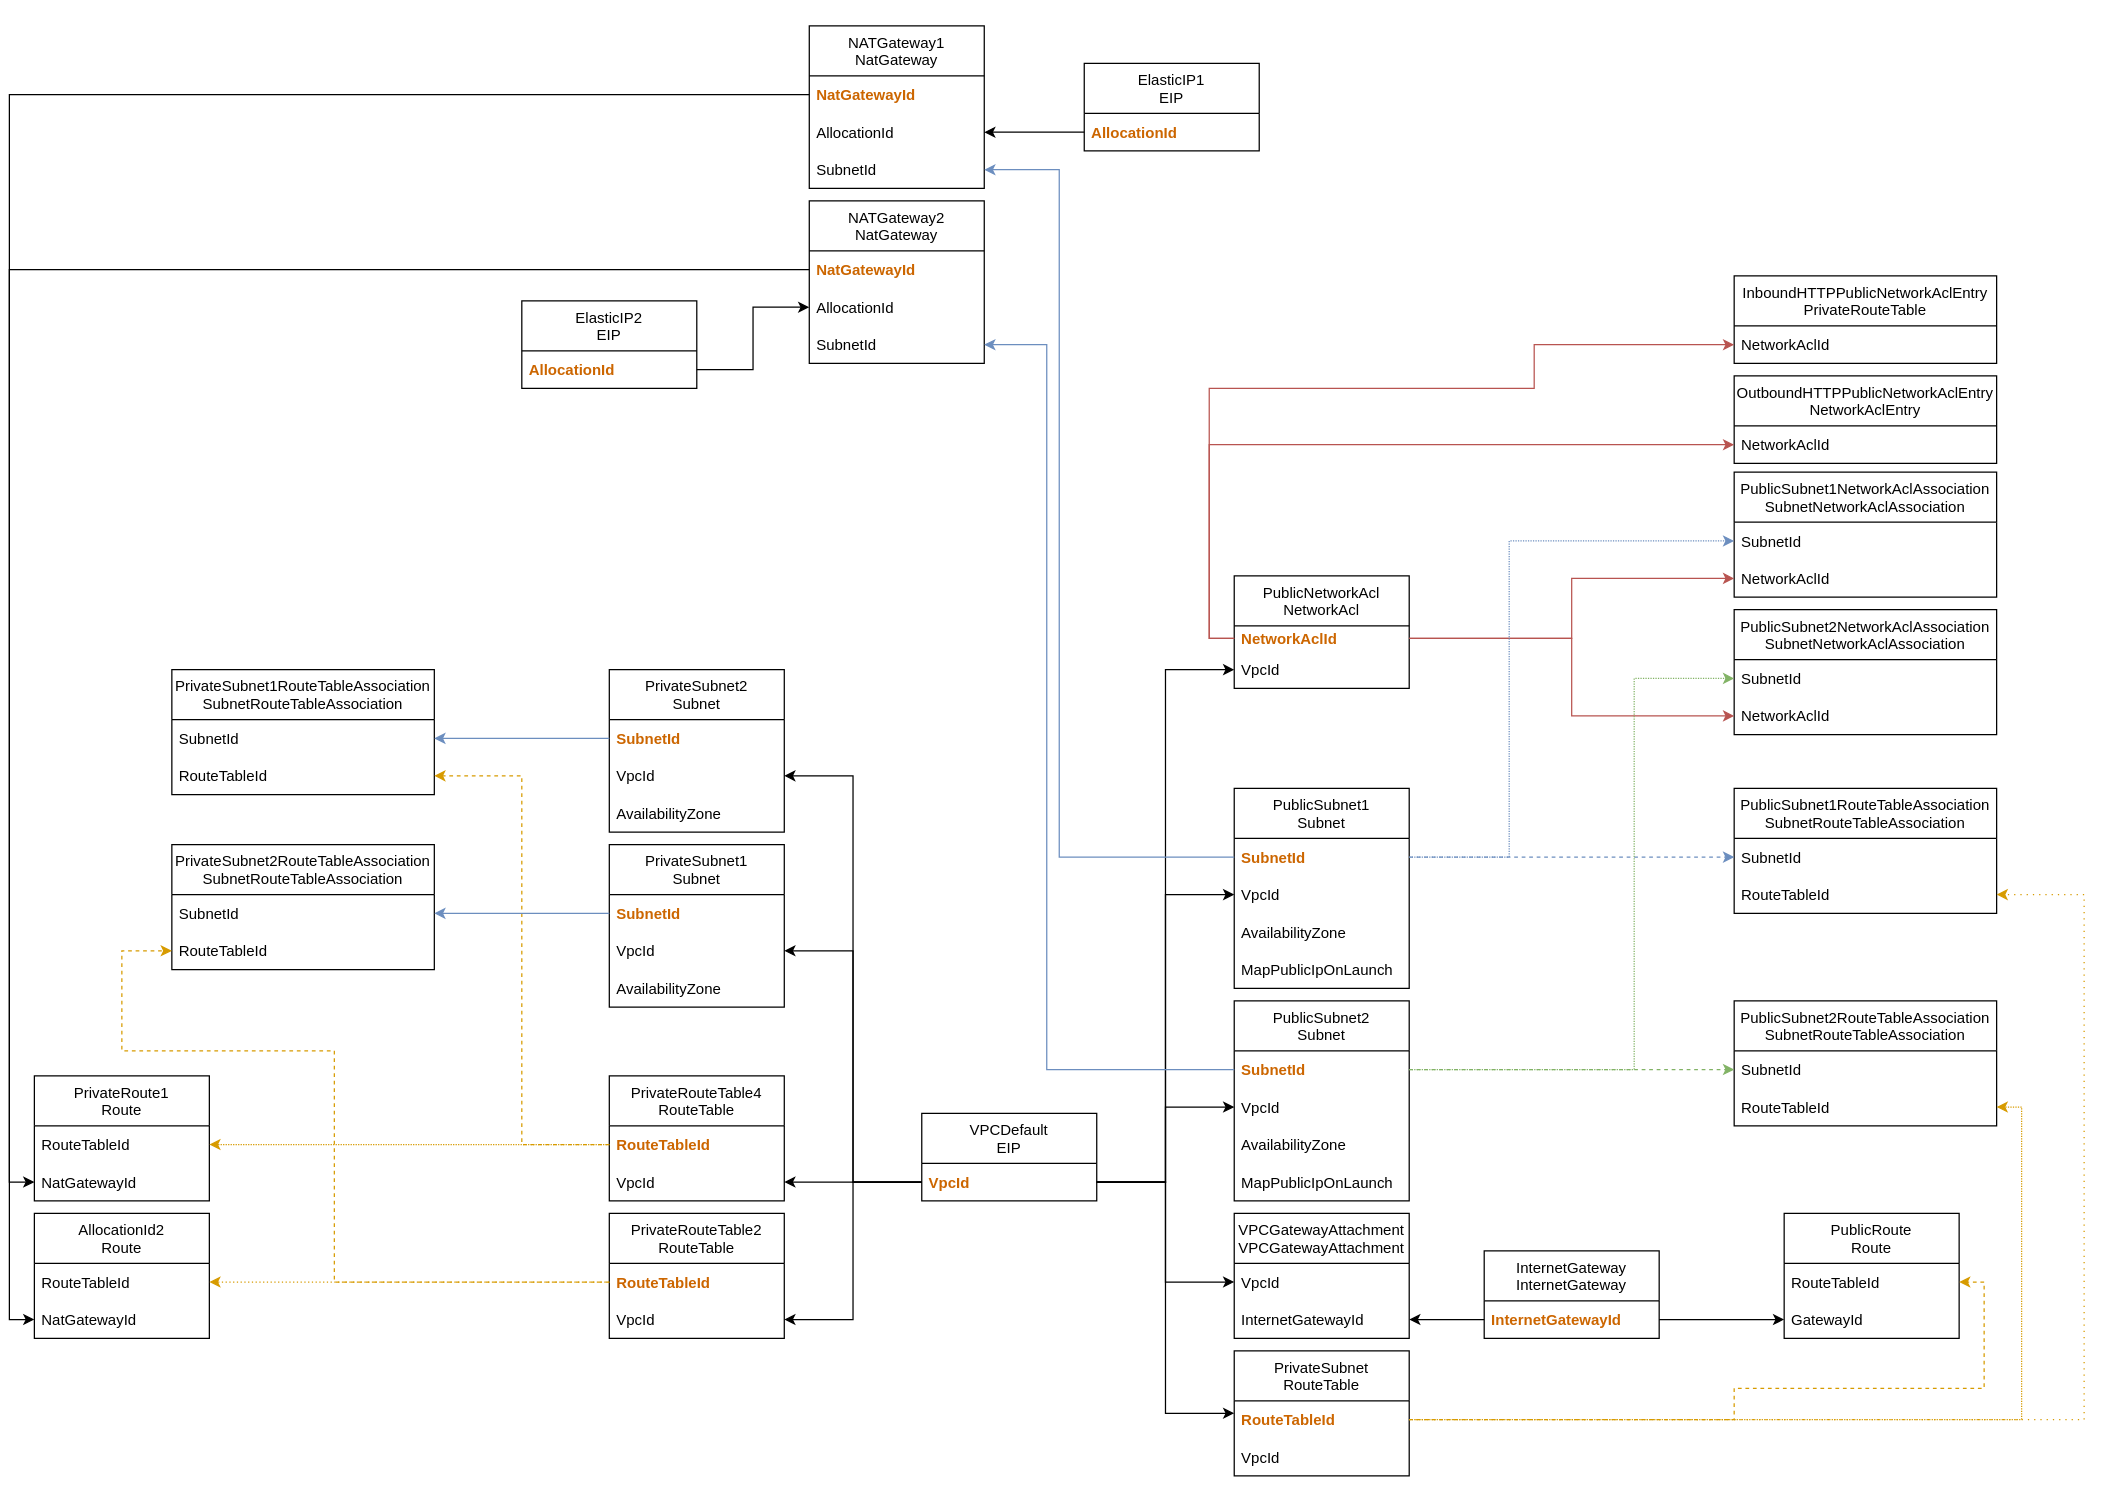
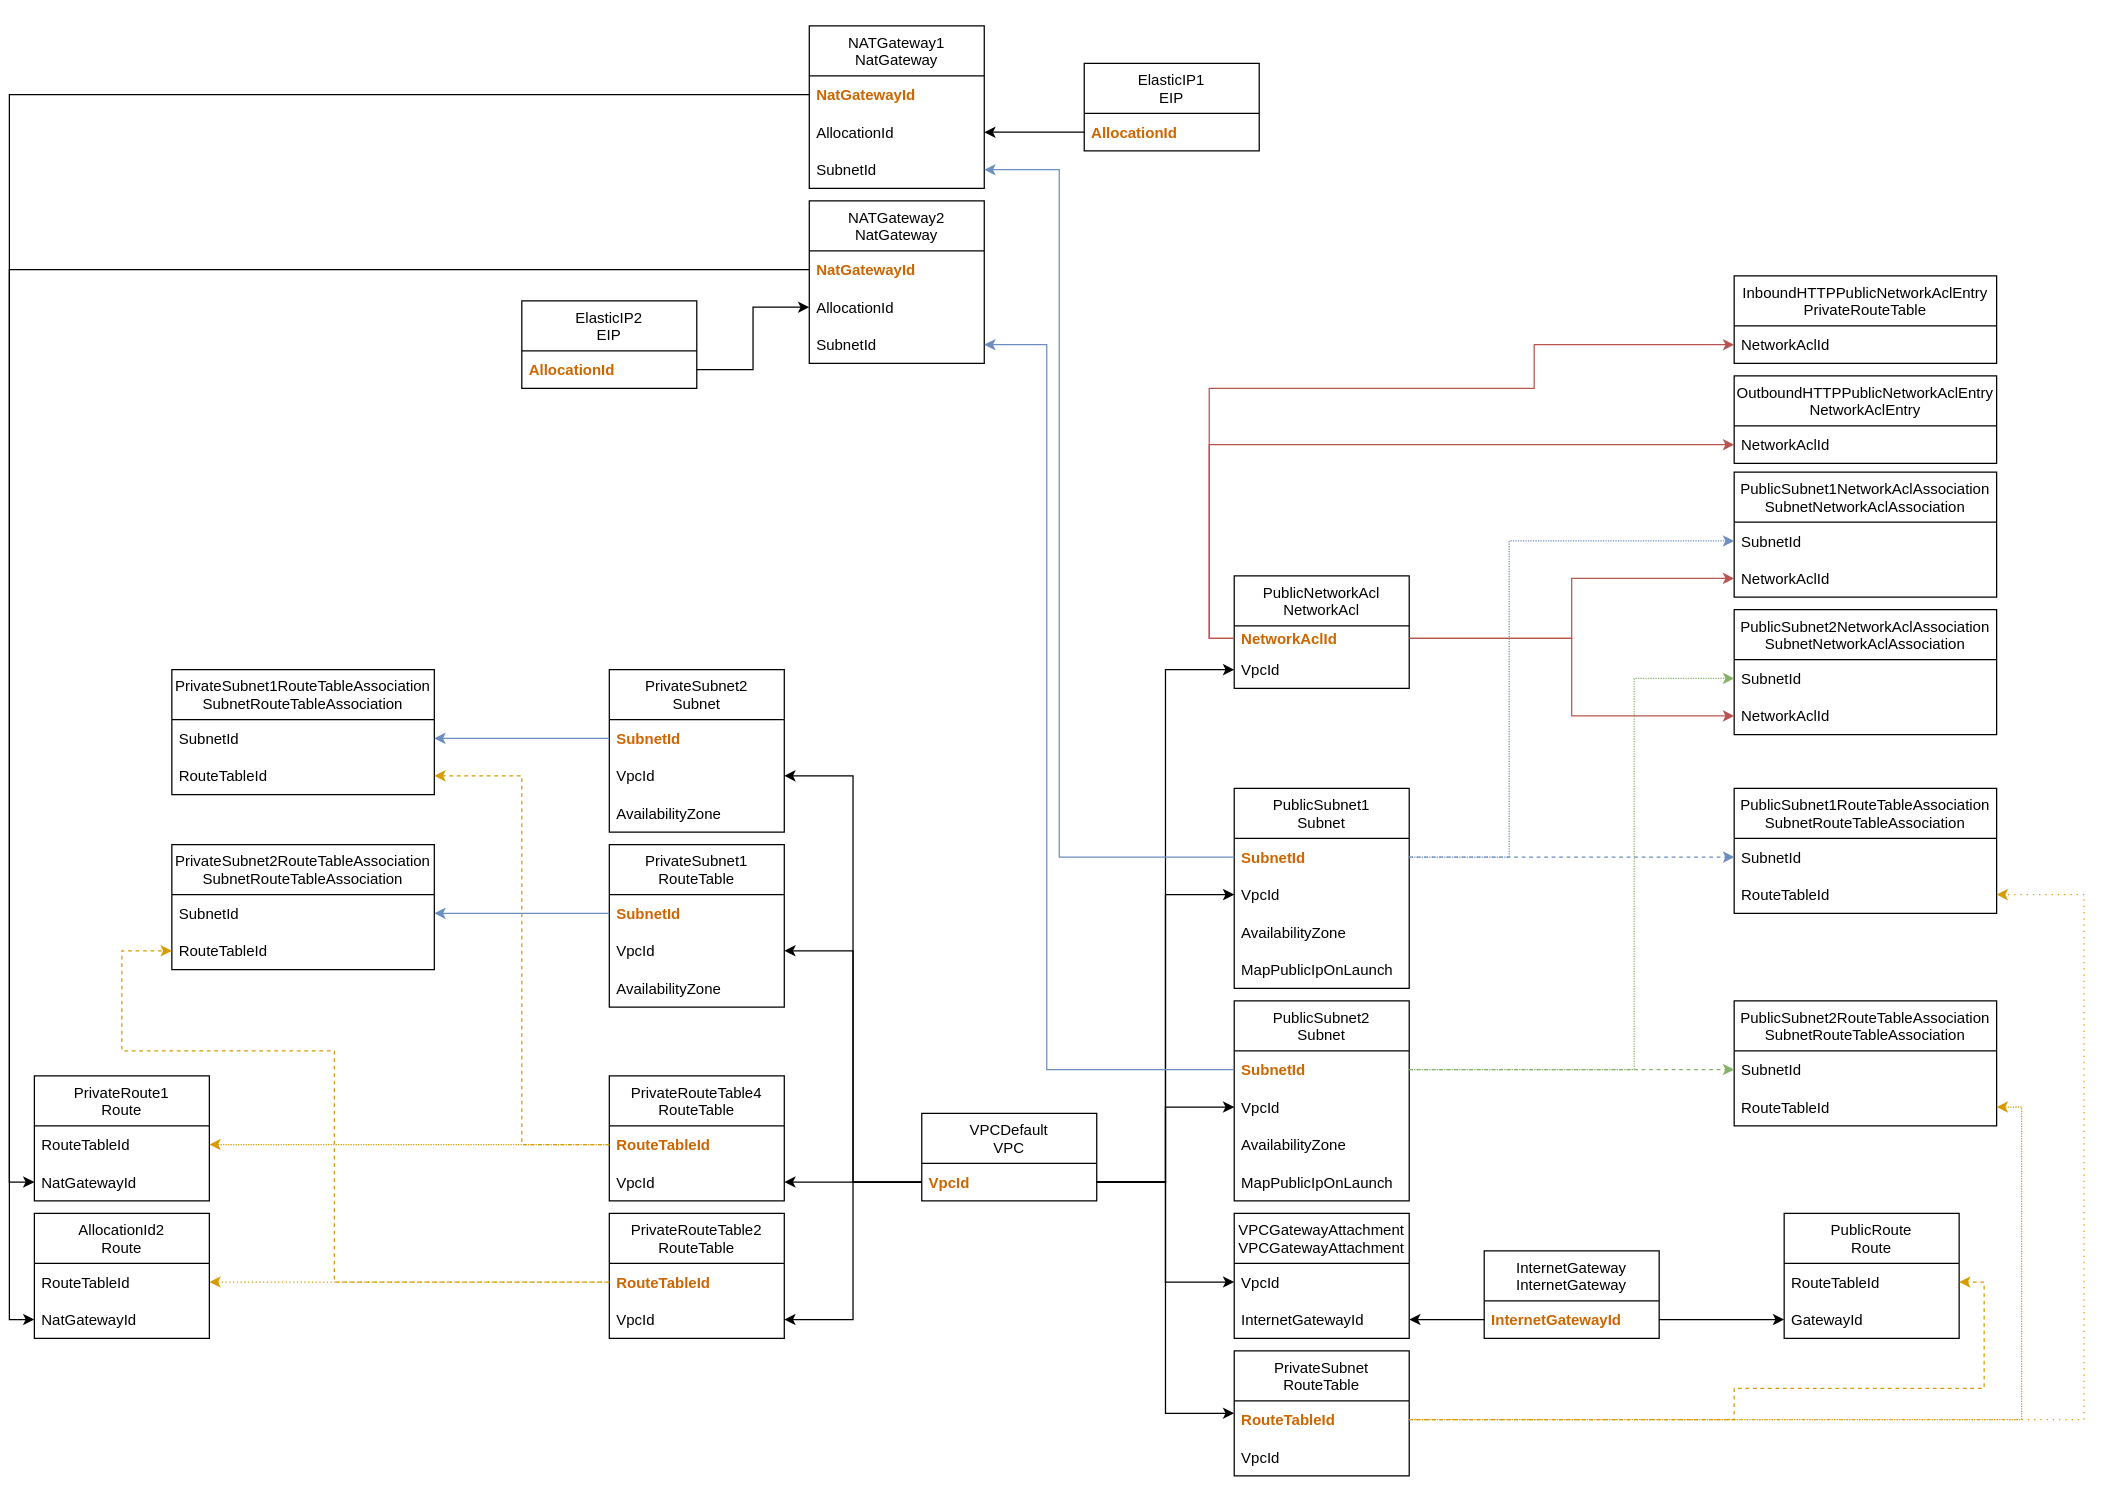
node "PrivateSubnet1 Subnet": label "PrivateSubnet1 Subnet" -> "PrivateSubnet1 RouteTable"
node "VPCDefault EIP": label "VPCDefault EIP" -> "VPCDefault VPC"
